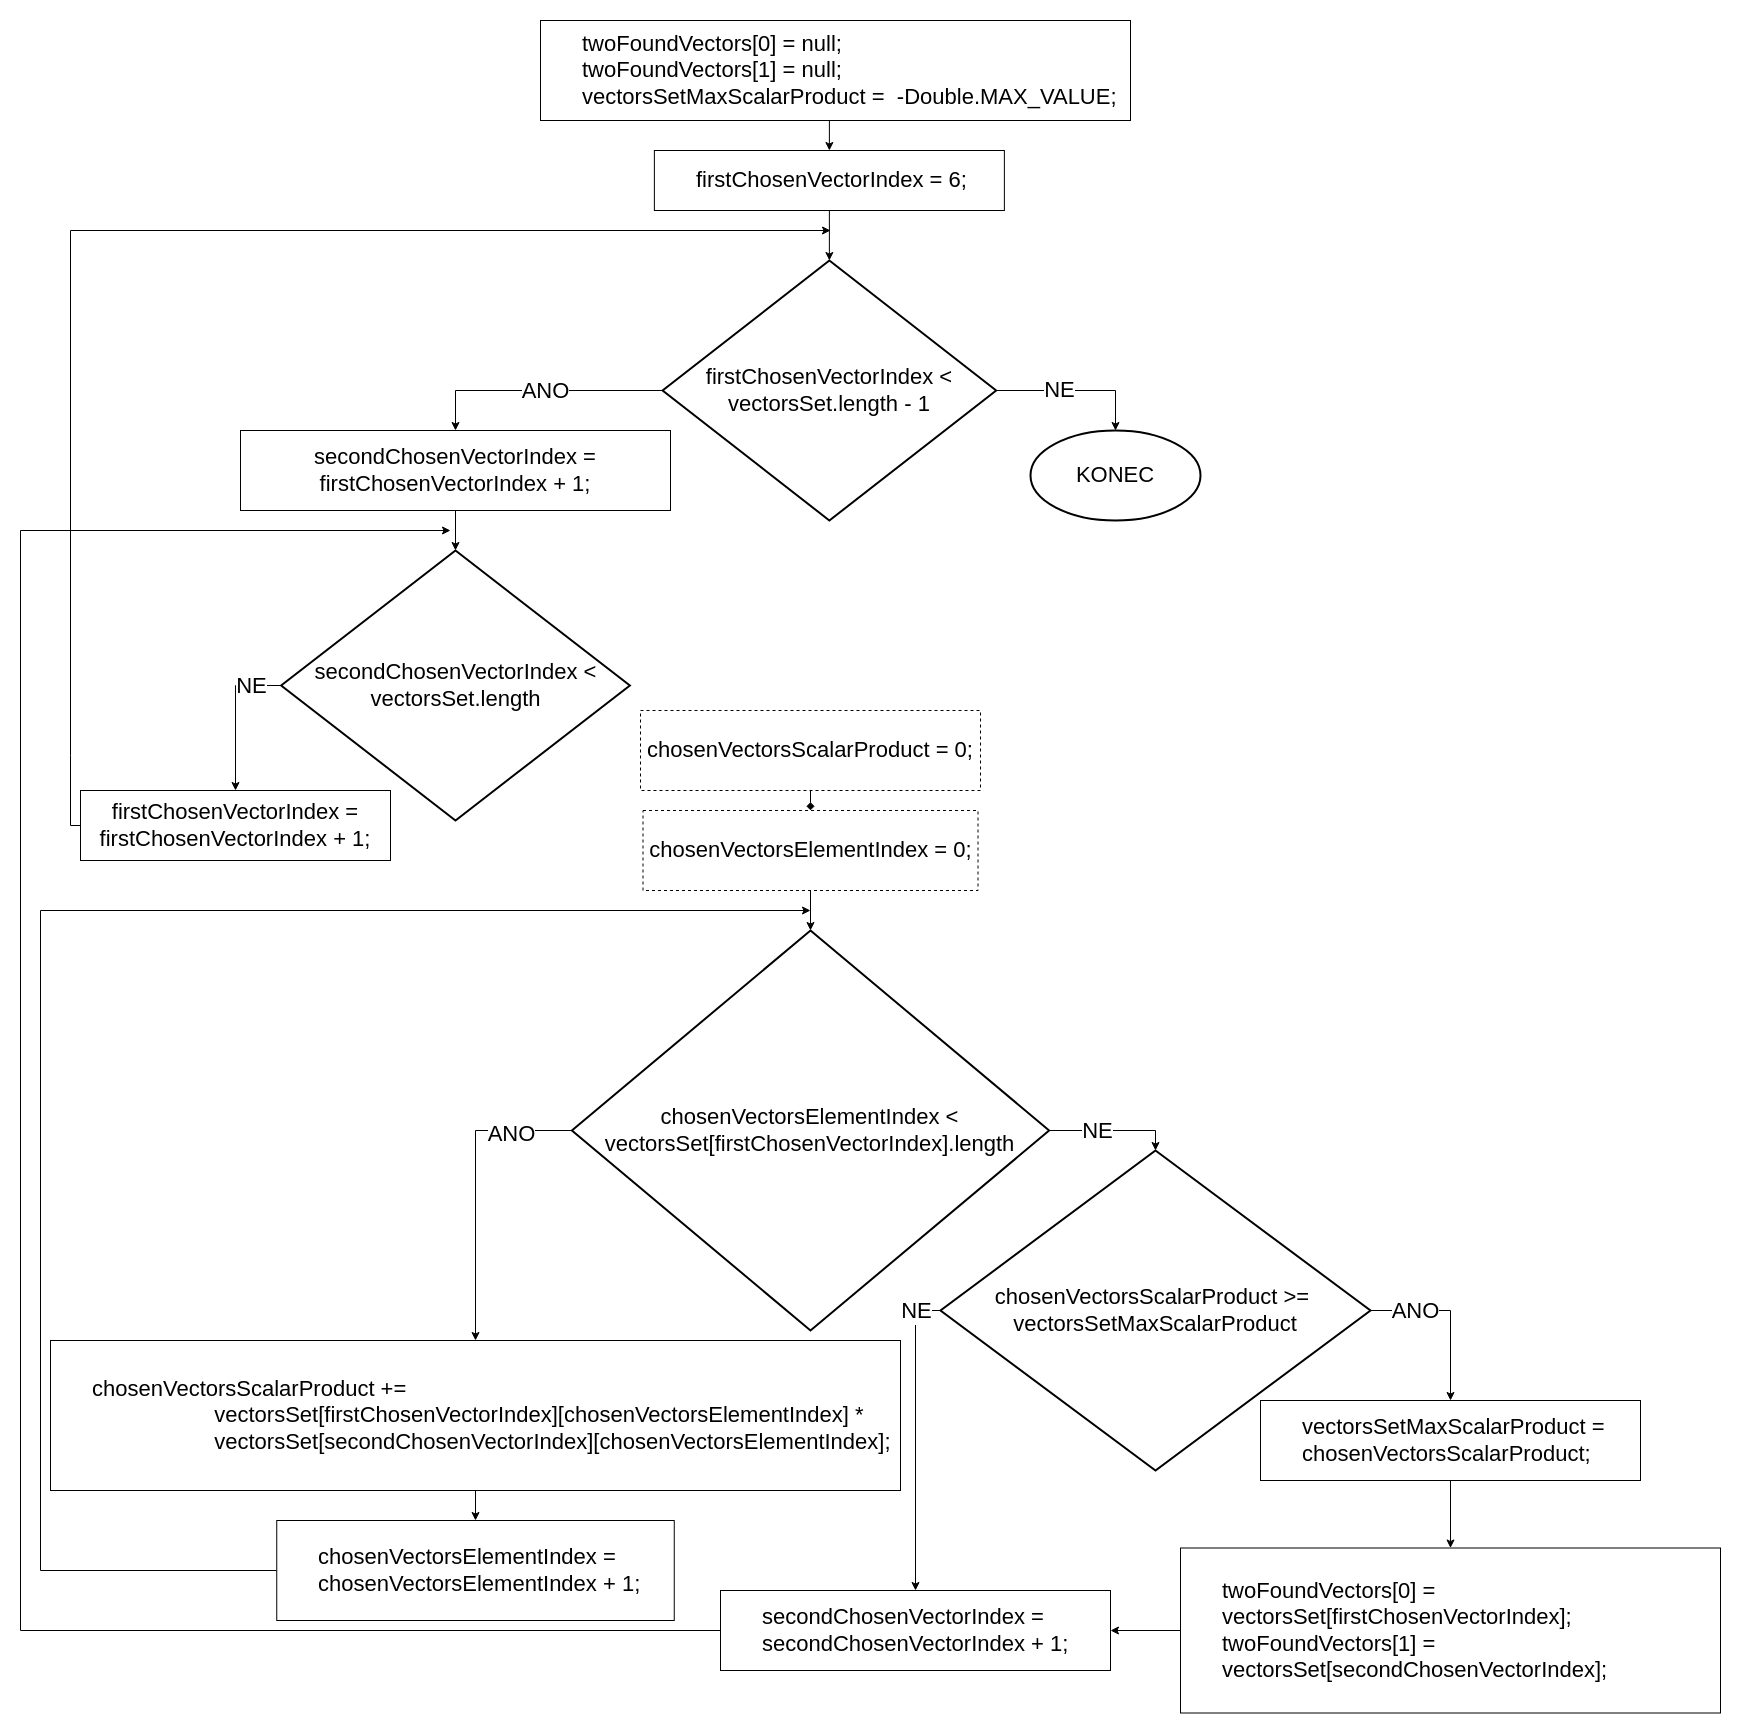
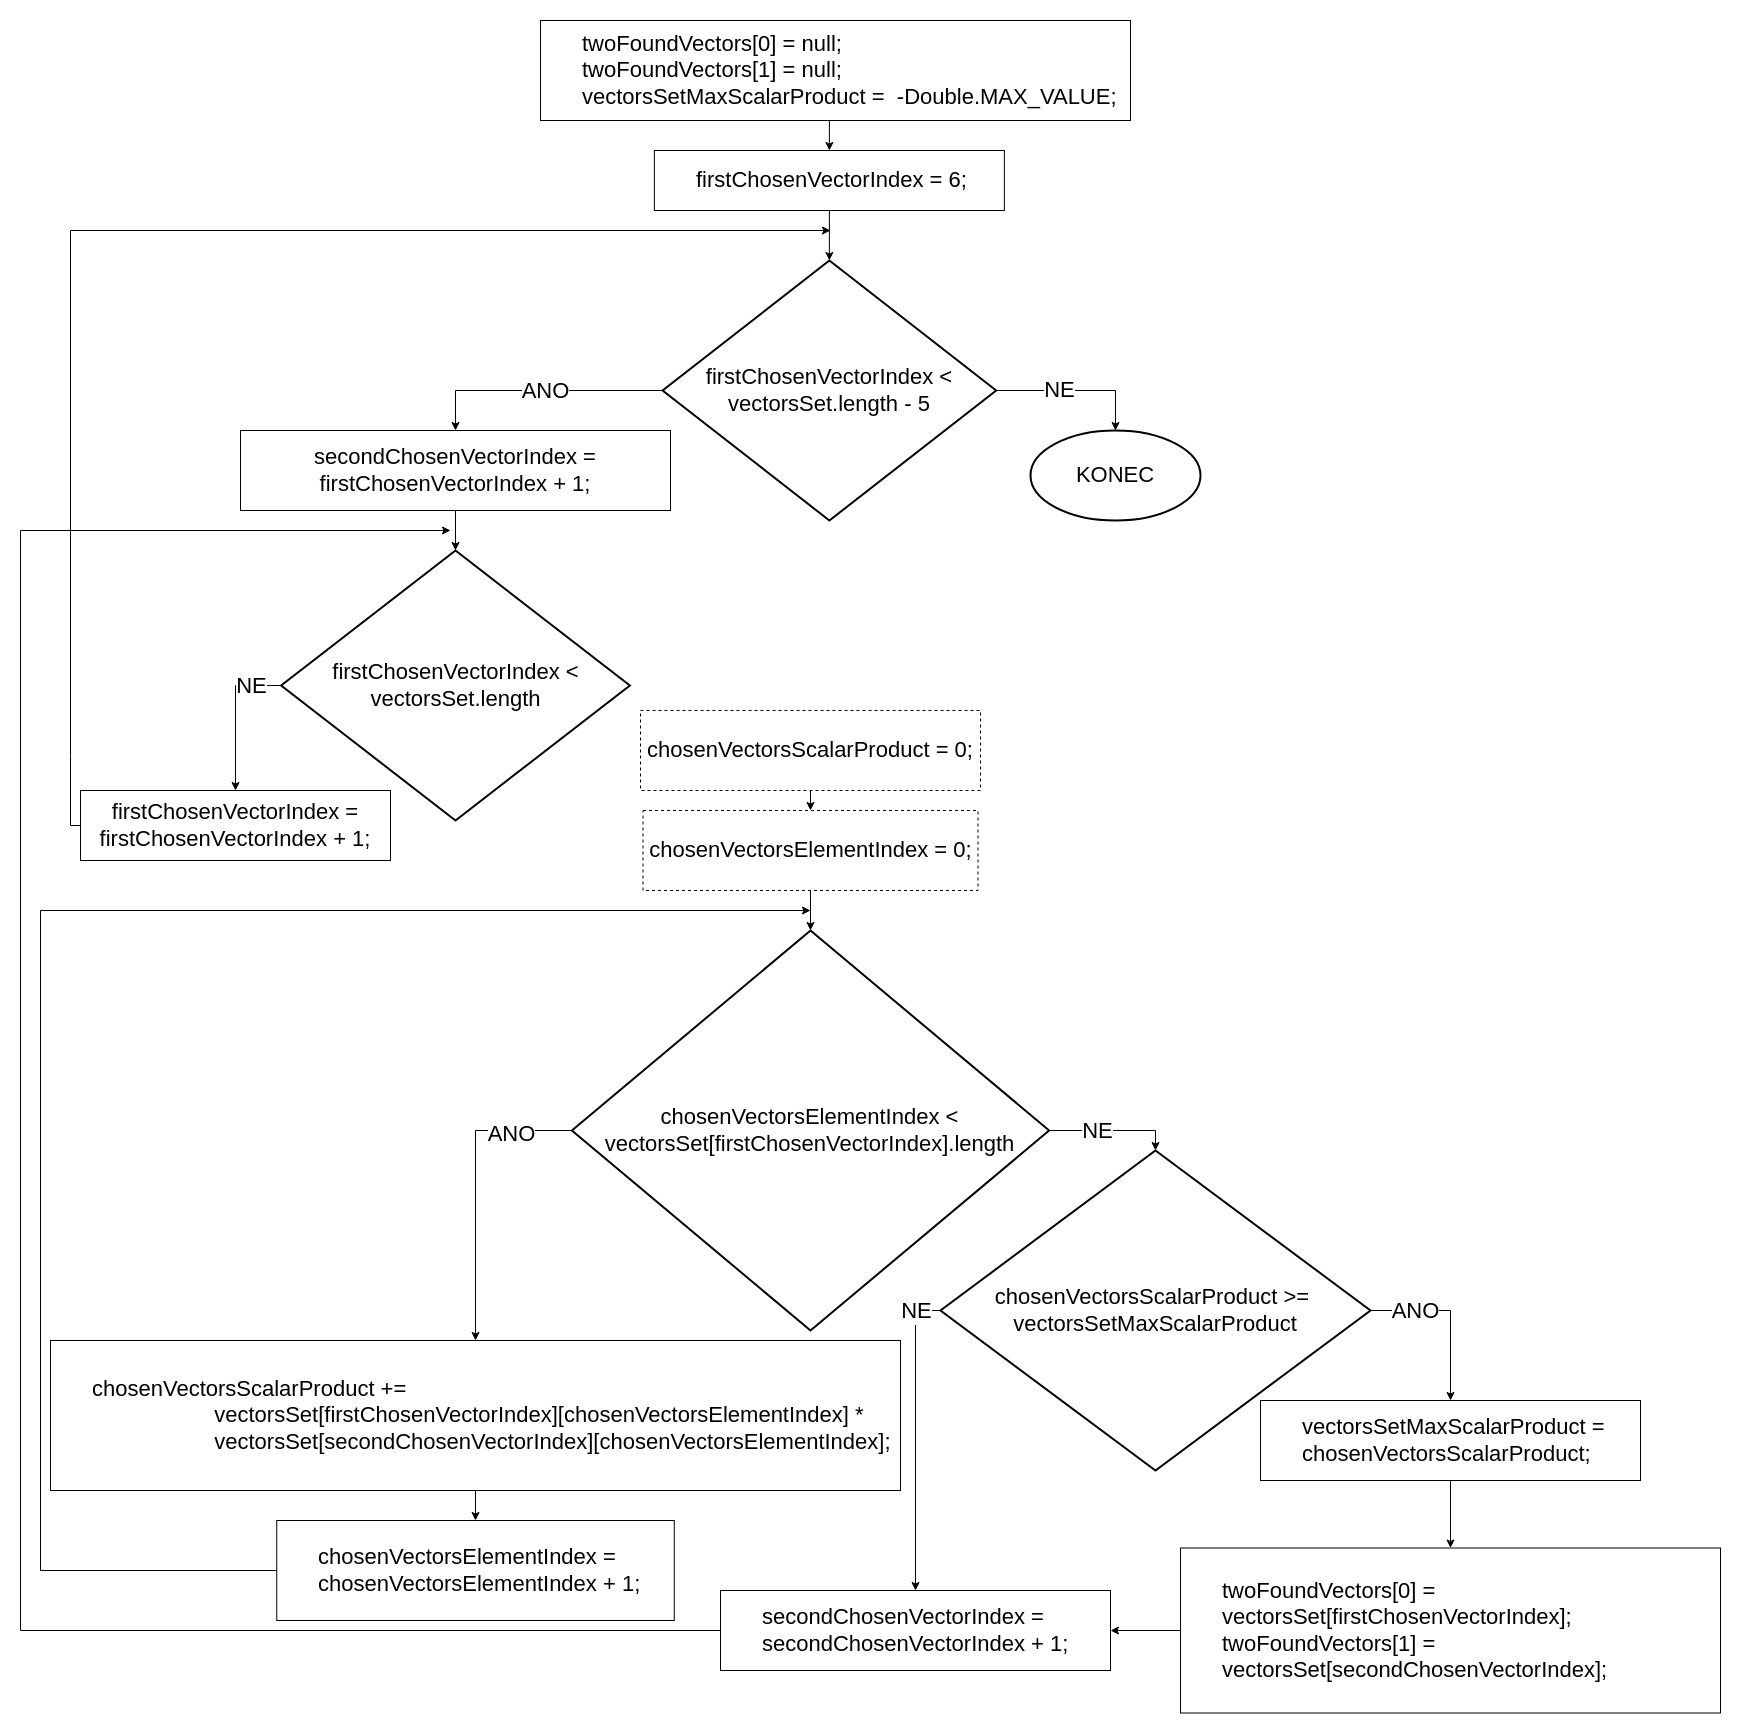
node "firstChosenVectorIndex < vectorsSet.length - 1": label "firstChosenVectorIndex < vectorsSet.length - 1" -> "firstChosenVectorIndex < vectorsSet.length - 5"
node "secondChosenVectorIndex < vectorsSet.length": label "secondChosenVectorIndex < vectorsSet.length" -> "firstChosenVectorIndex < vectorsSet.length"
edge "chosenVectorsScalarProduct = 0;" -> "chosenVectorsElementIndex = 0;": arrowhead diamond -> classic
